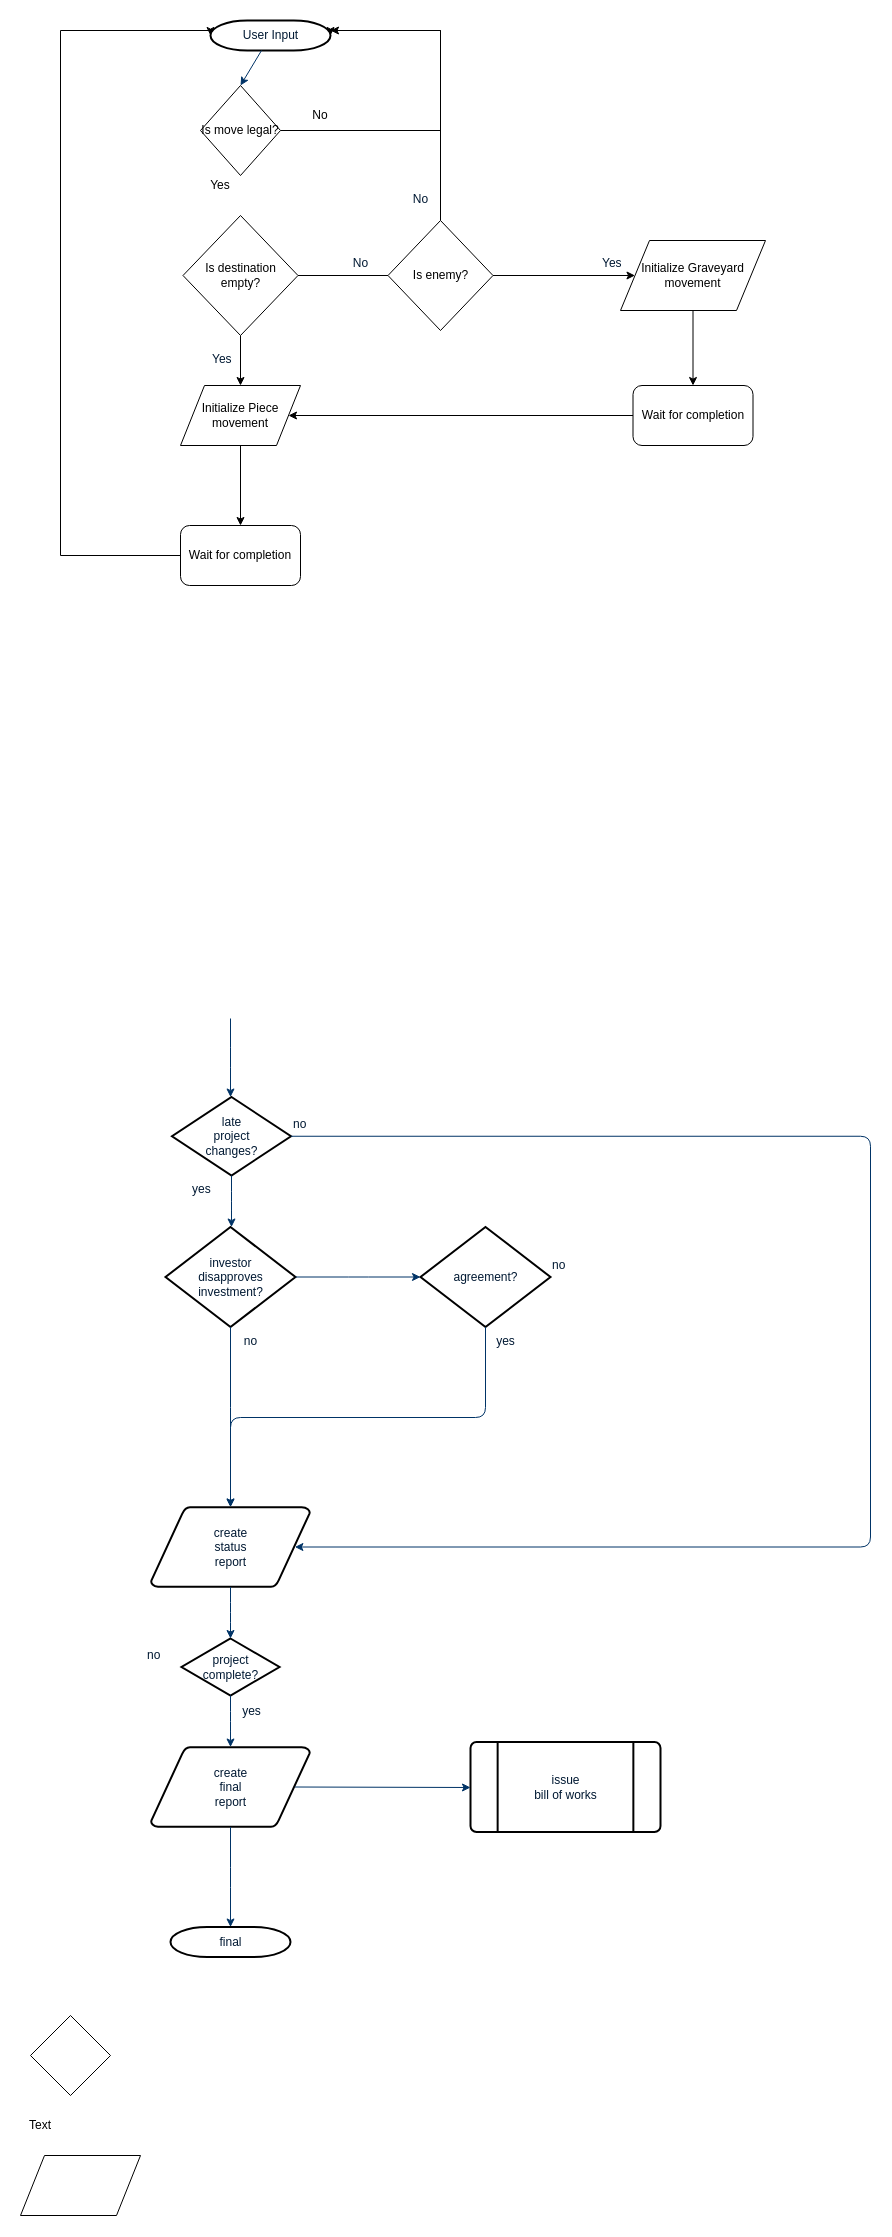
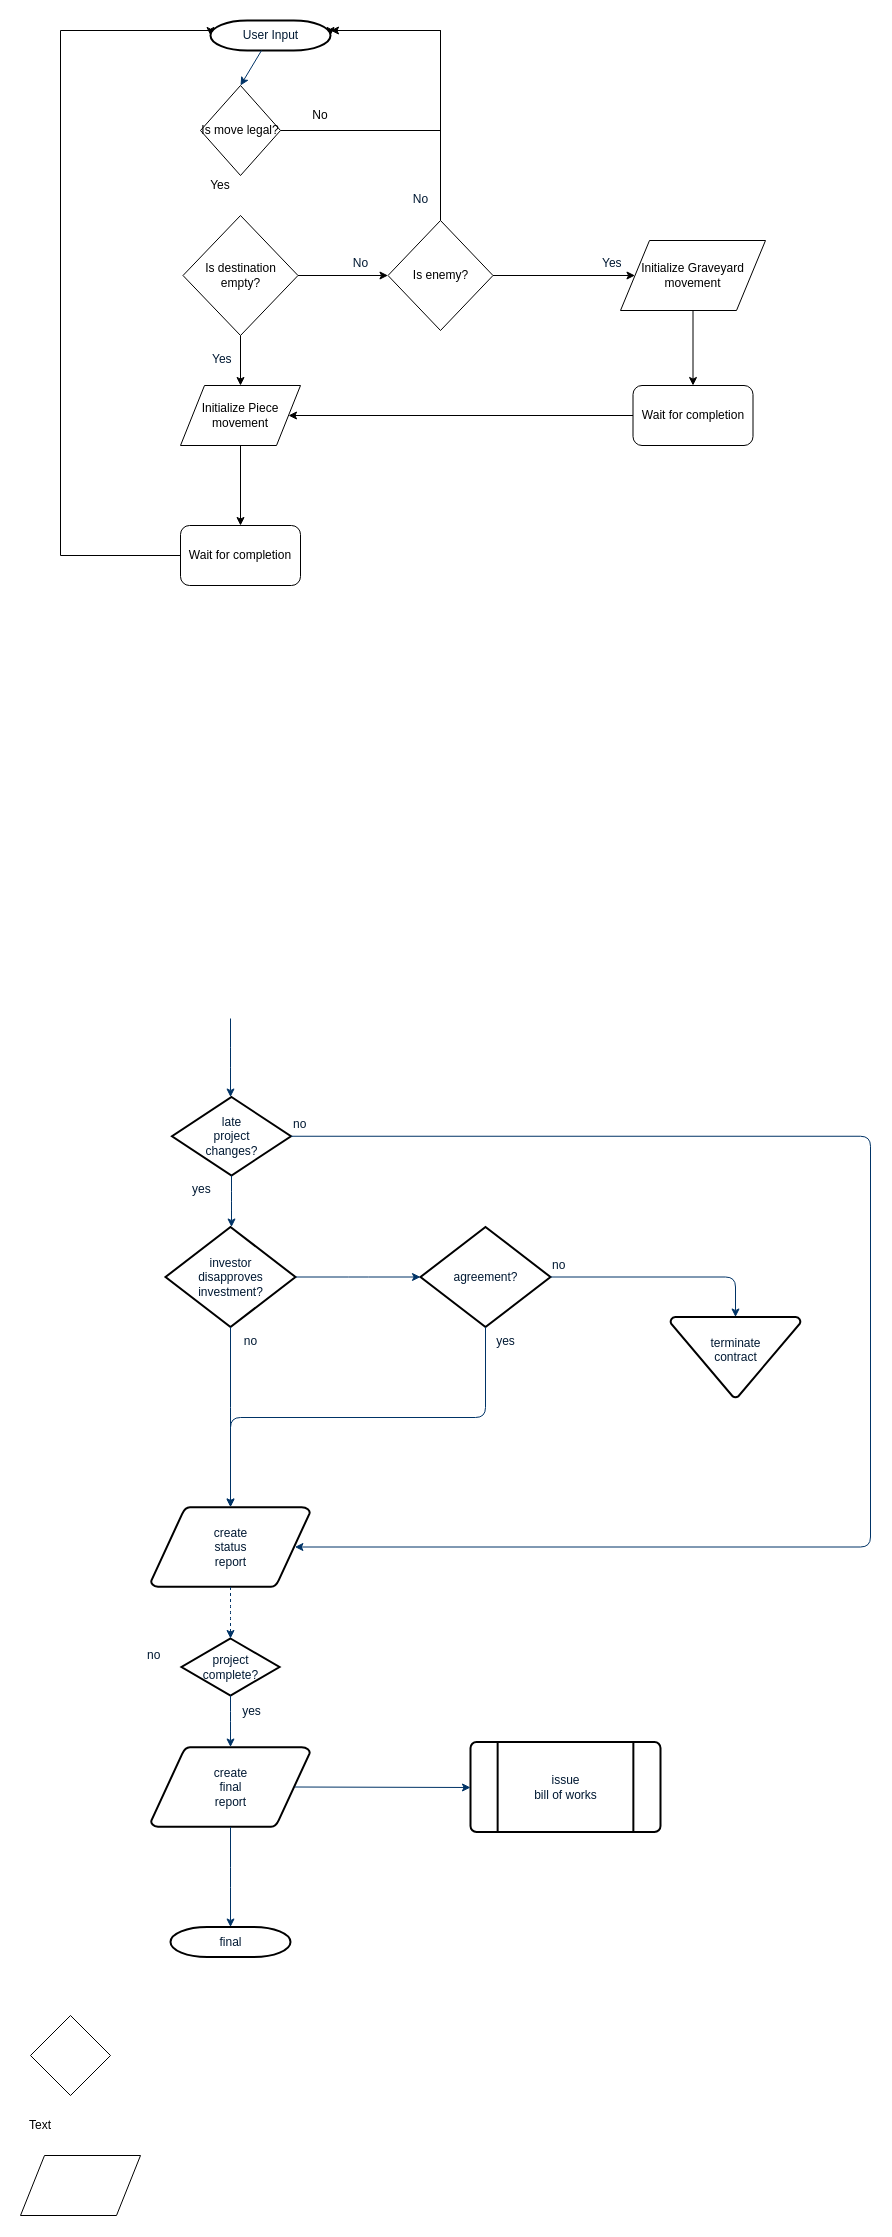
edge "Is destination empty?" -- "Is enemy?": arrowhead none -> classic
edge "agreement?" -> "terminate contract": added
node "terminate contract": added
edge "create status report" -> "project complete?": style solid -> dashed
